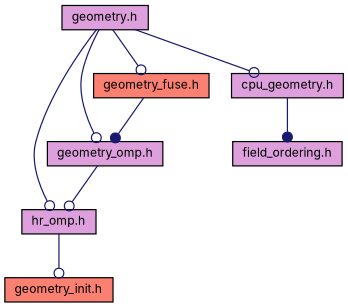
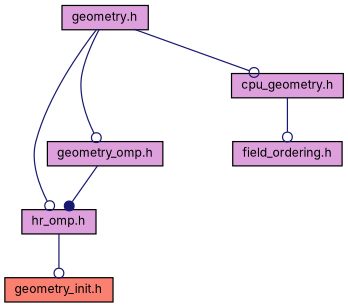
node "geometry_fuse.h": removed
edge "cpu_geometry.h" -> "field_ordering.h": arrowhead dot -> odot
edge "geometry_omp.h" -> "hr_omp.h": arrowhead odot -> dot
